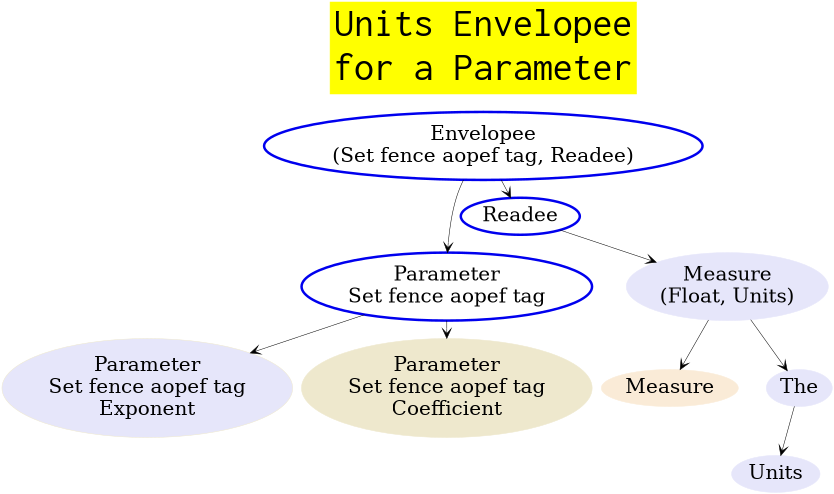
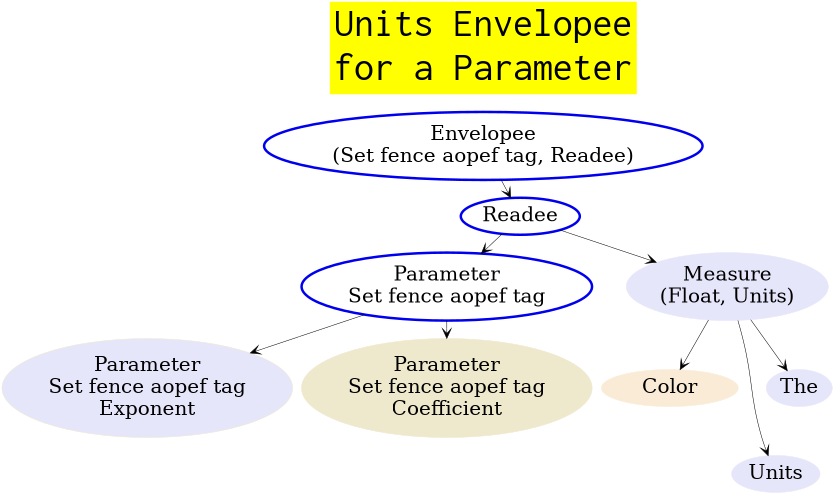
edge "Envelopee (Set fence aopef tag, Readee)" -> "Parameter Set fence aopef tag": now "Readee" -> "Parameter Set fence aopef tag"
node "Measure": label "Measure" -> "Color"
edge "The" -> "Units": now "Measure (Float, Units)" -> "Units"
